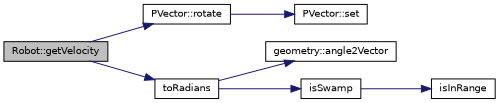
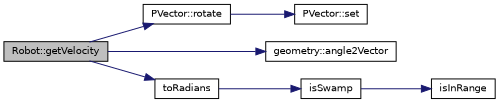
edge "toRadians" -> "geometry::angle2Vector": now "Robot::getVelocity" -> "geometry::angle2Vector"
